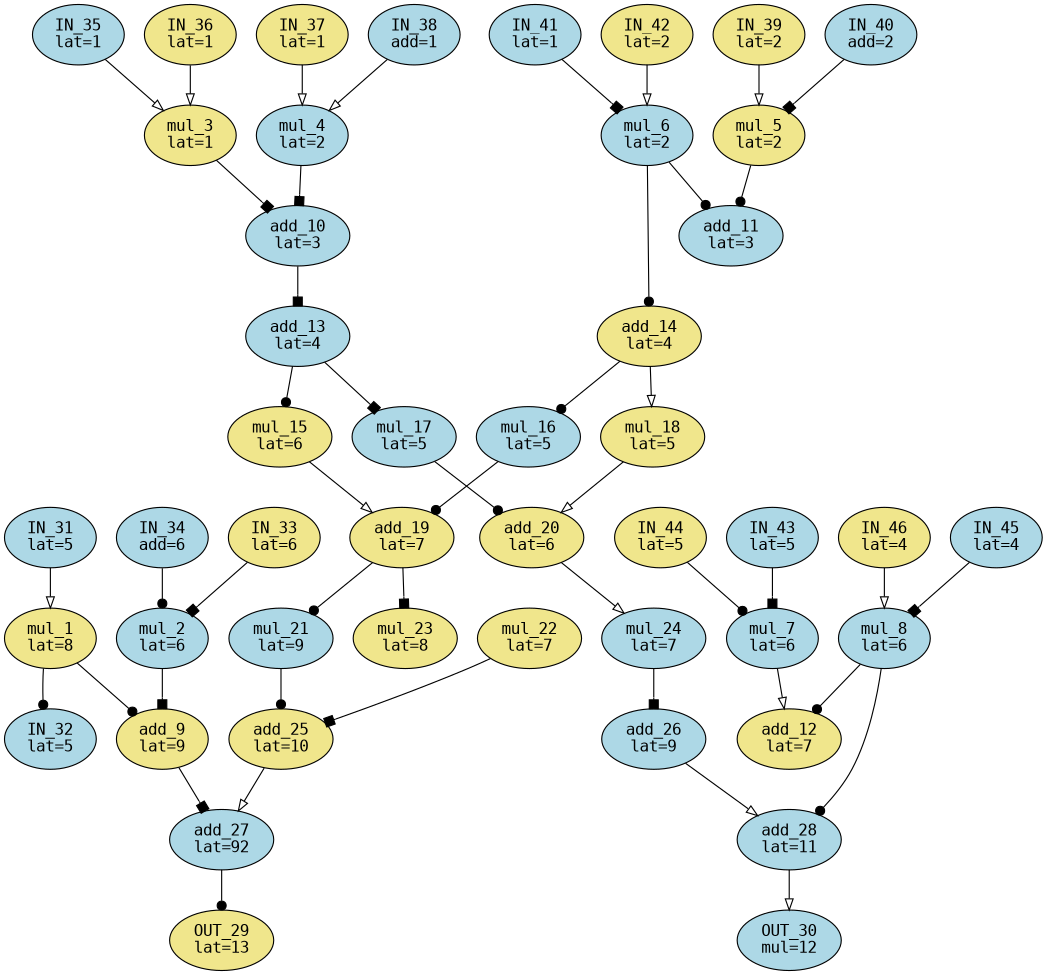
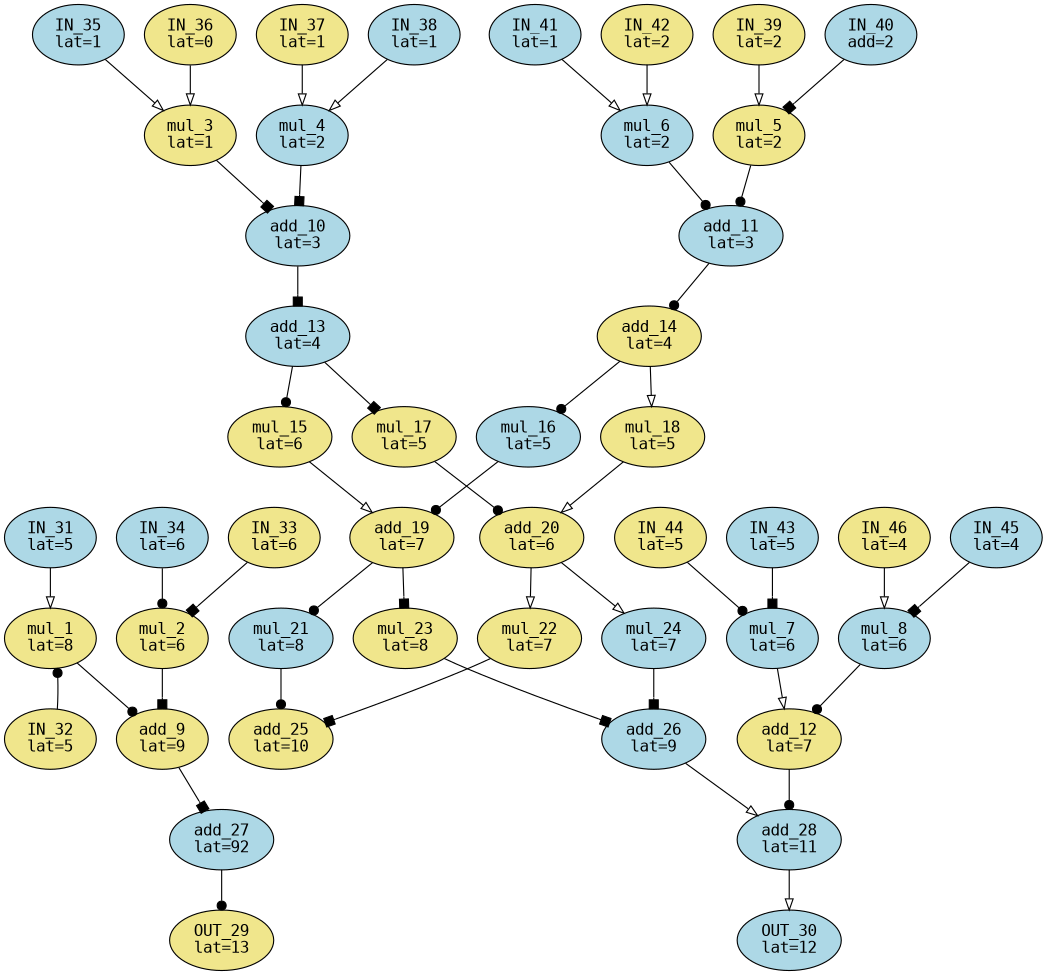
node "IN_36 lat=1": label "IN_36 lat=1" -> "IN_36 lat=0"
node "IN_38 add=1": label "IN_38 add=1" -> "IN_38 lat=1"
edge "IN_41 lat=1" -> "mul_6 lat=2": arrowhead box -> onormal
edge "mul_6 lat=2" -> "add_14 lat=4": now "add_11 lat=3" -> "add_14 lat=4"
node "mul_17 lat=5": fillcolor lightblue -> khaki
node "IN_34 add=6": label "IN_34 add=6" -> "IN_34 lat=6"
edge "add_20 lat=6" -> "mul_22 lat=7": added
node "mul_2 lat=6": fillcolor lightblue -> khaki
node "mul_21 lat=9": label "mul_21 lat=9" -> "mul_21 lat=8"
edge "mul_1 lat=8" -> "IN_32 lat=5": reversed
edge "mul_23 lat=8" -> "add_26 lat=9": added
node "IN_32 lat=5": fillcolor lightblue -> khaki
edge "mul_8 lat=6" -> "add_28 lat=11": now "add_12 lat=7" -> "add_28 lat=11"
edge "add_25 lat=10" -> "add_27 lat=92": removed
node "OUT_30 mul=12": label "OUT_30 mul=12" -> "OUT_30 lat=12"
